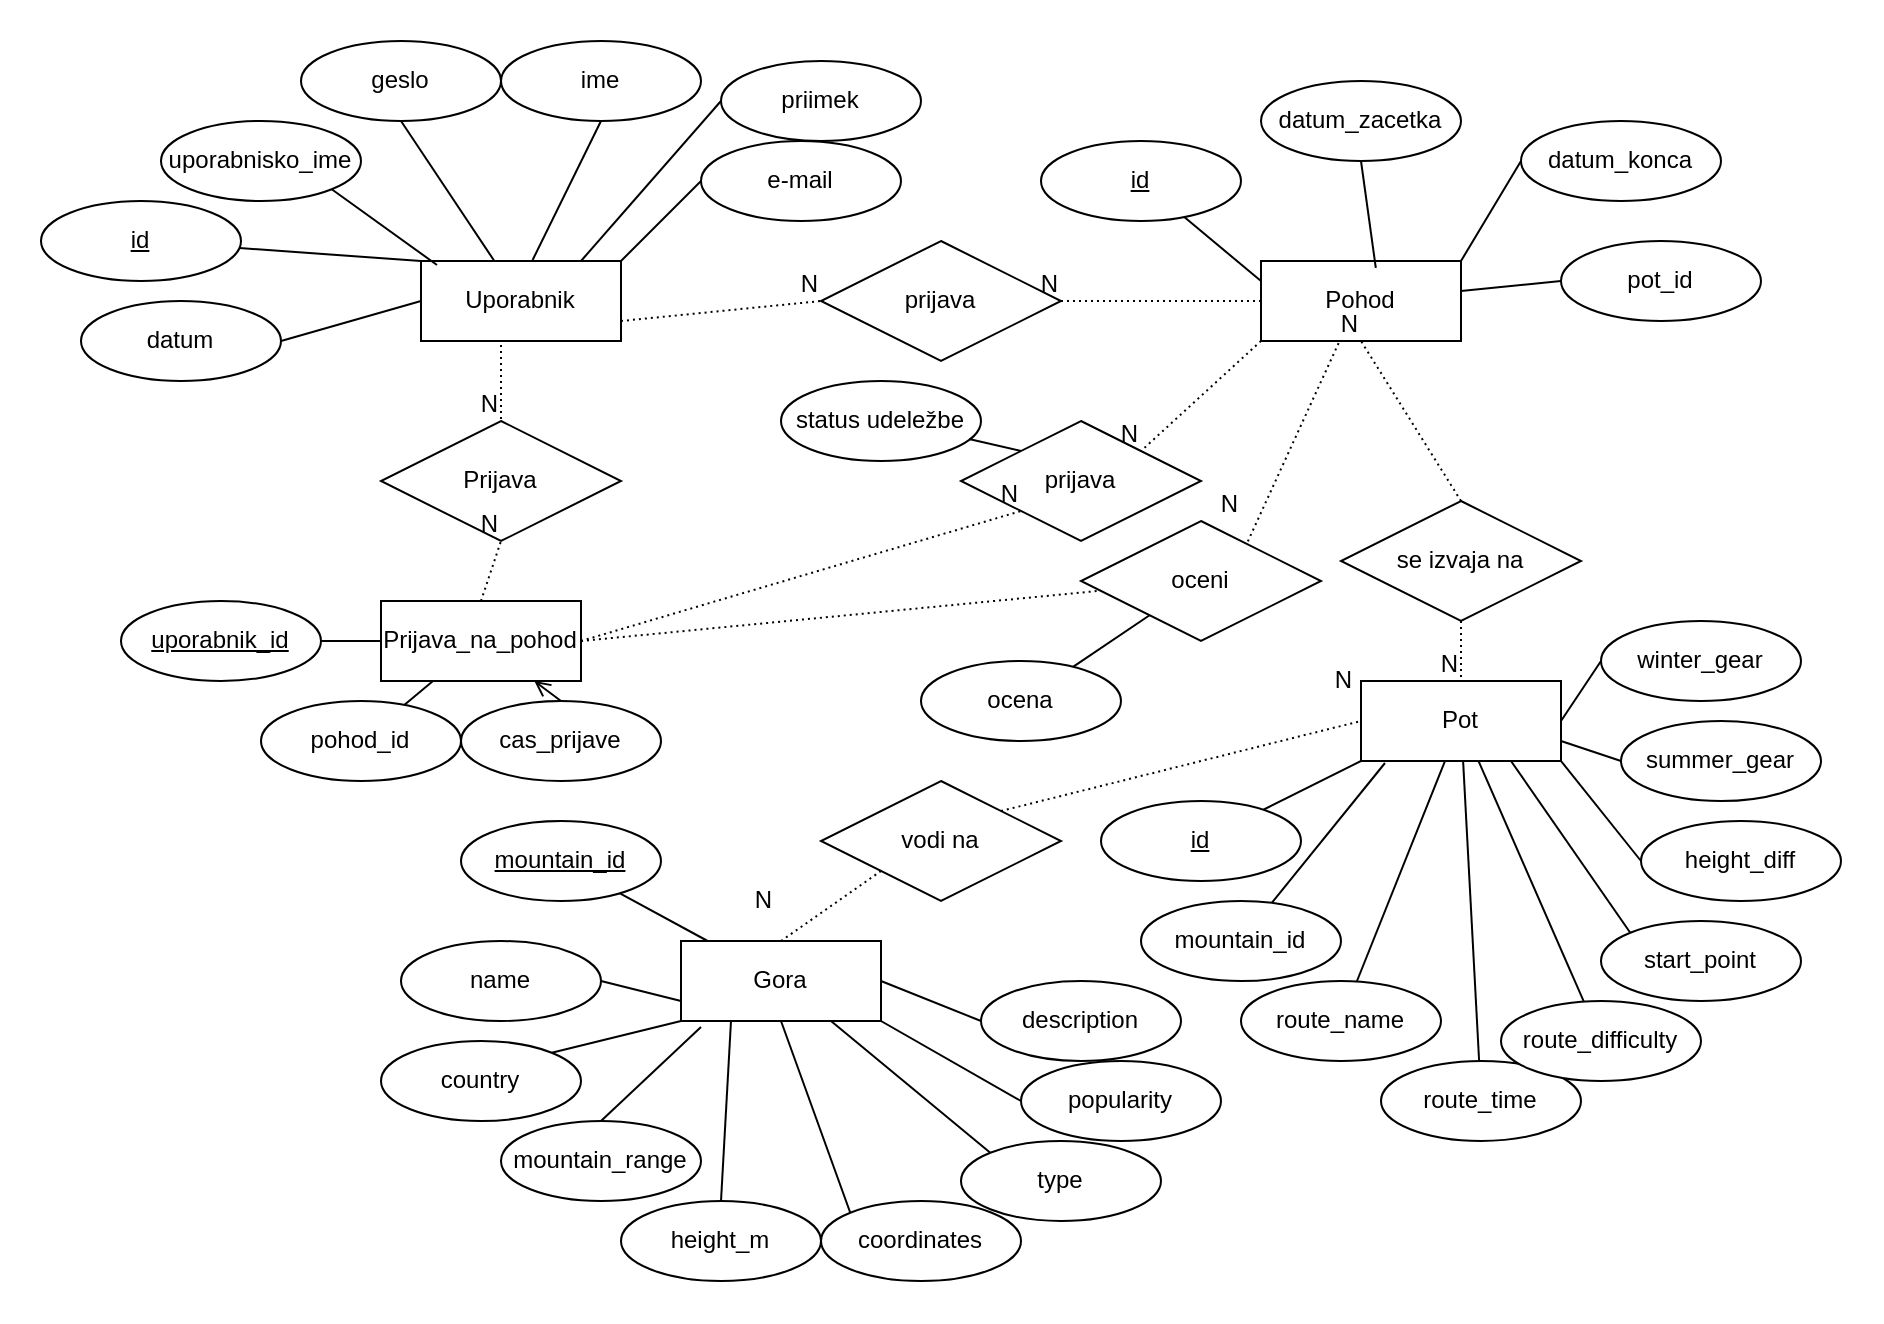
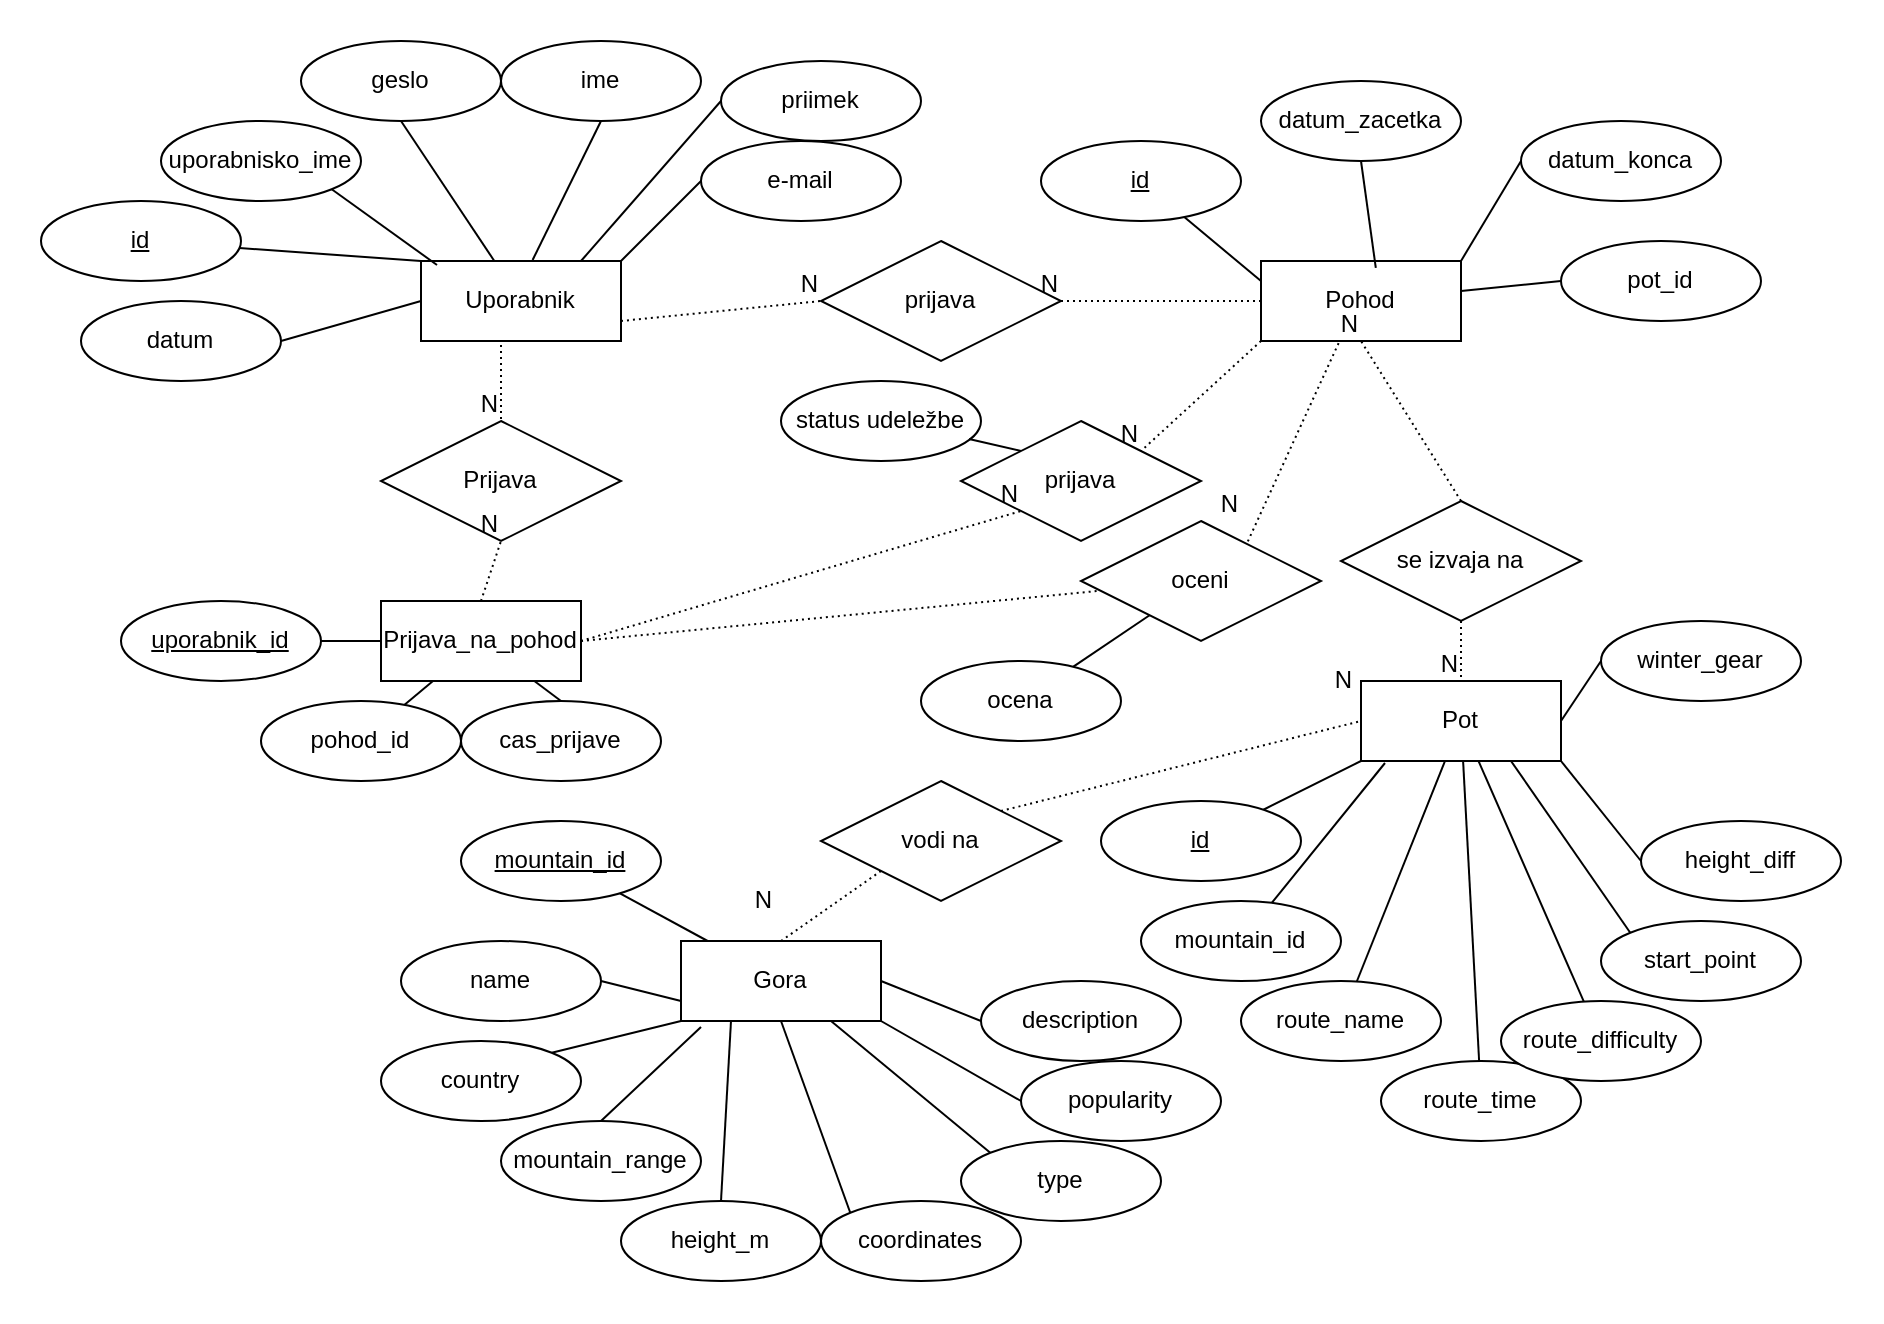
edge "cas_prijave" -> "Prijava_na_pohod": arrowhead open -> none
edge "Pot" -- "summer_gear": removed
node "summer_gear": removed
